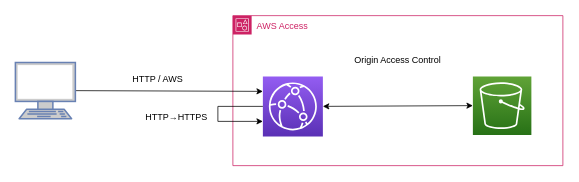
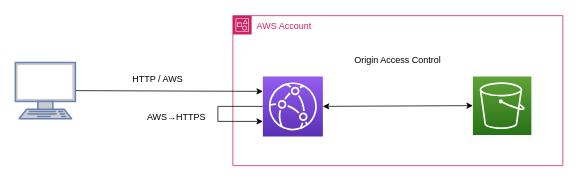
node "AWS Access": label "AWS Access" -> "AWS Account"
node "HTTP→HTTPS": label "HTTP→HTTPS" -> "AWS→HTTPS"
